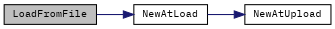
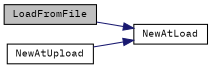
edge "NewAtLoad" -> "NewAtUpload": reversed
